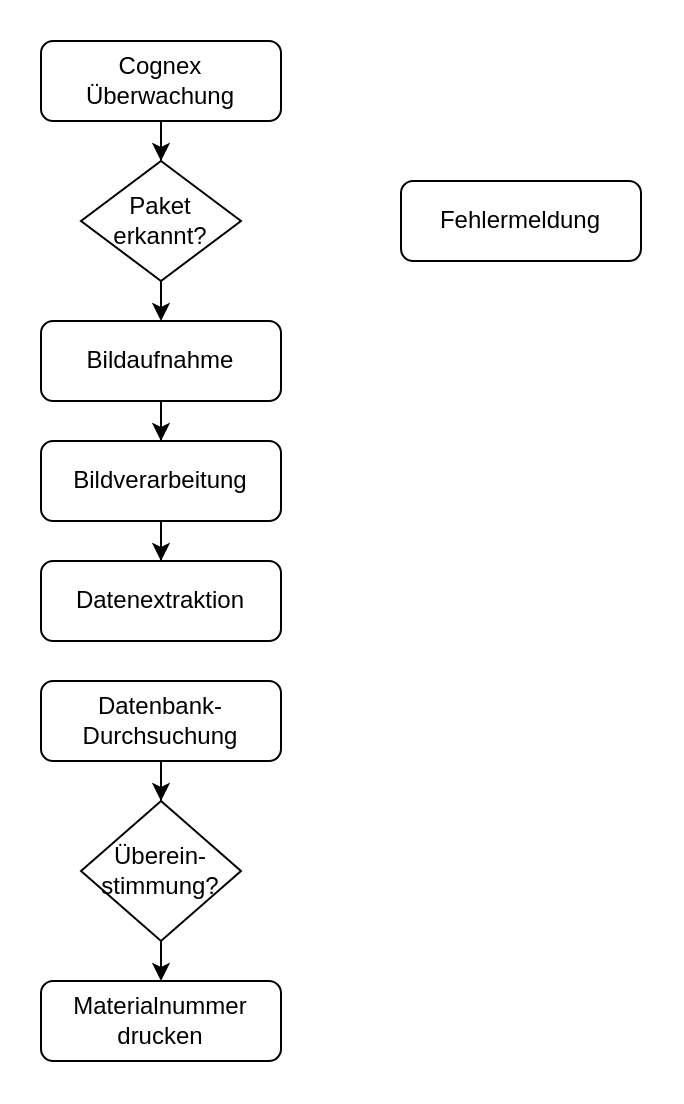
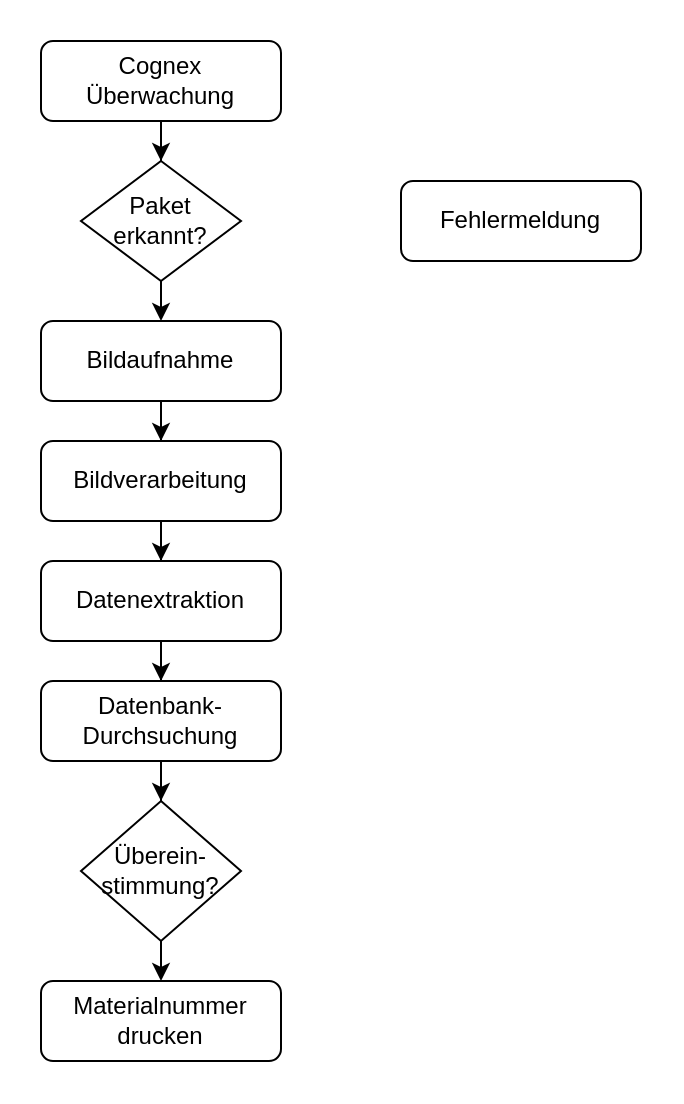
edge "Datenextraktion" -> "Datenbank-Durchsuchung": added
